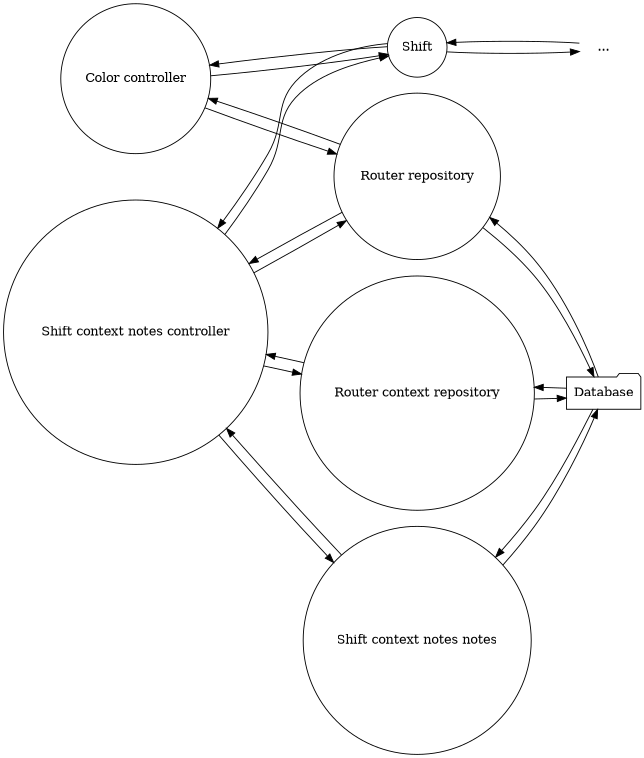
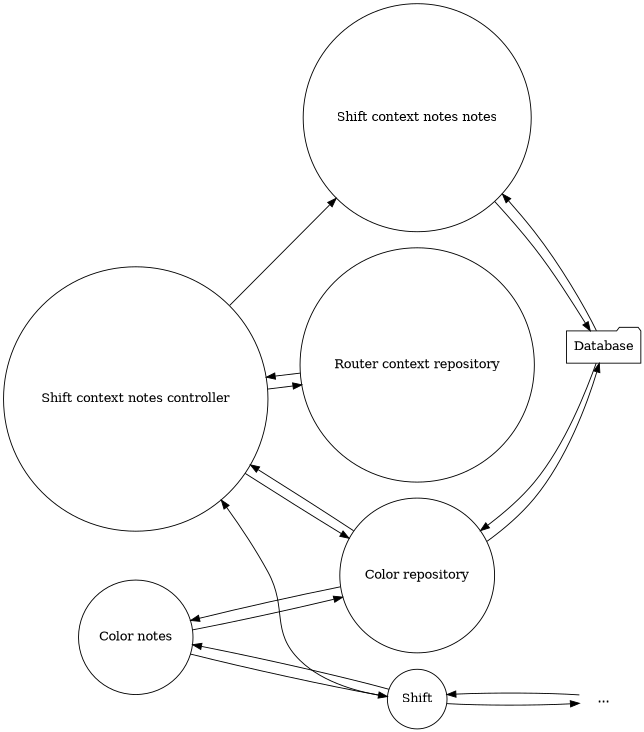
node "Color controller": label "Color controller" -> "Color notes"
edge "Shift context notes controller" -> "Shift": removed
node "Router repository": label "Router repository" -> "Color repository"
edge "Database" -> "Router context repository": removed
edge "Router context repository" -> "Database": removed
edge "Shift context notes notes" -> "Shift context notes controller": removed
